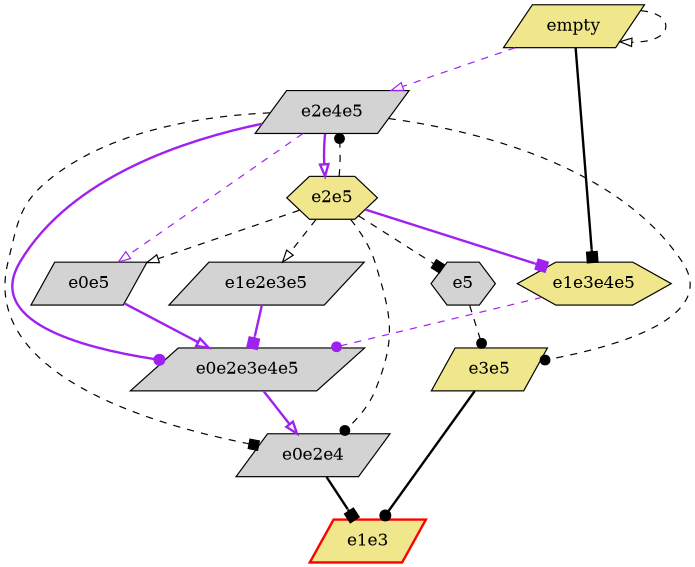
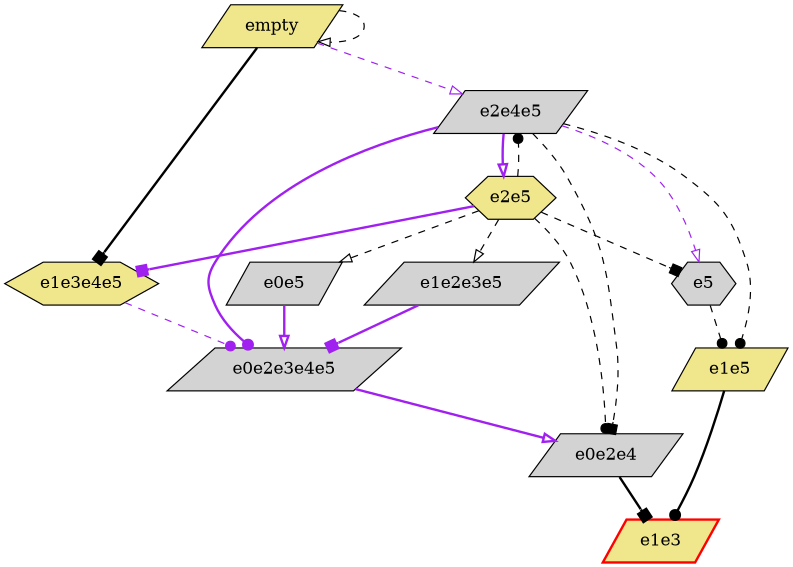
edge "e2e4e5" -> "e0e5": now "e2e4e5" -> "e5"
node "e3e5": label "e3e5" -> "e1e5"
